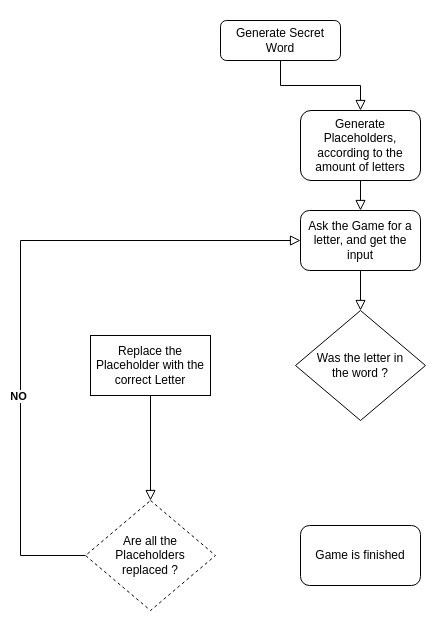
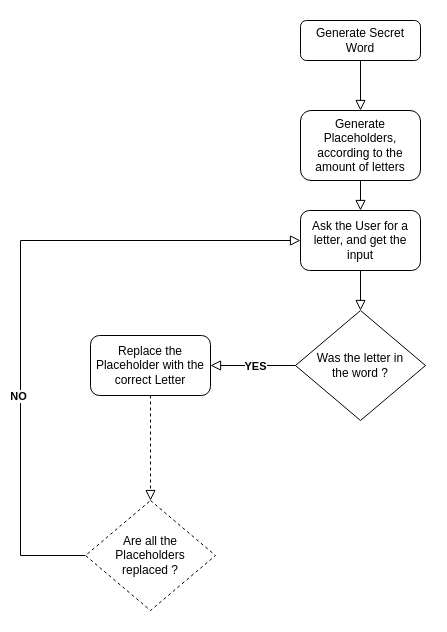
node "Generate Secret Word": moved (281, 41) -> (361, 41)
node "Ask the Game for a letter, and get the input": label "Ask the Game for a letter, and get the input" -> "Ask the User for a letter, and get the input"
node "Replace the Placeholder with the correct Letter": shape rectangle -> rounded rectangle
edge "Was the letter in the word ?" -> "Replace the Placeholder with the correct Letter": added, label "YES"
edge "Replace the Placeholder with the correct Letter" -> "Are all the Placeholders replaced ?": style solid -> dashed
node "Game is finished": removed
